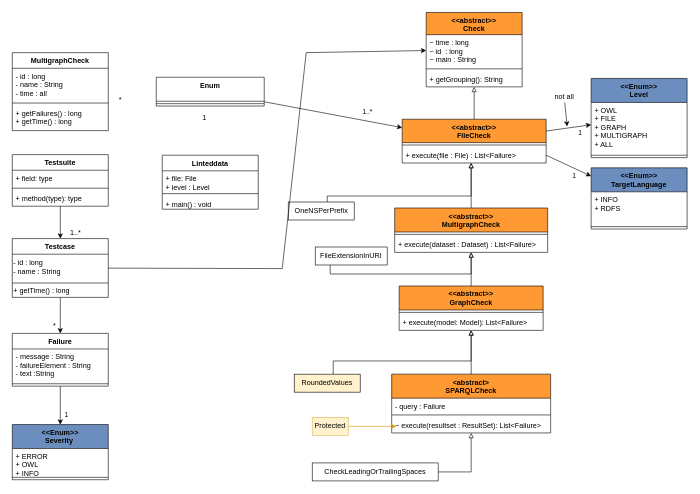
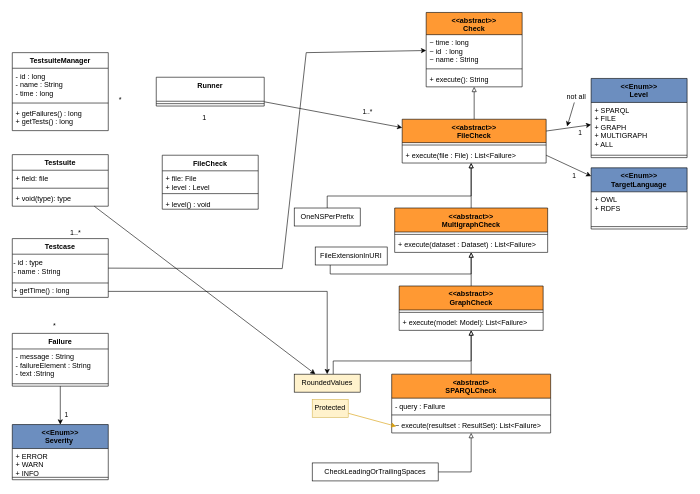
node "~ time : long ~ id : long ~ main : String": label "~ time : long ~ id : long ~ main : String" -> "~ time : long ~ id : long ~ name : String"
node "MultigraphCheck": label "MultigraphCheck" -> "TestsuiteManager"
node "- id : long - name : String - time : all": label "- id : long - name : String - time : all" -> "- id : long - name : String - time : long"
node "+ getGrouping(): String": label "+ getGrouping(): String" -> "+ execute(): String"
node "Enum": label "Enum" -> "Runner"
node "not all": moved (564, 96) -> (576, 96)
node "+ OWL + FILE + GRAPH + MULTIGRAPH + ALL": label "+ OWL + FILE + GRAPH + MULTIGRAPH + ALL" -> "+ SPARQL + FILE + GRAPH + MULTIGRAPH + ALL"
node "+ getFailures() : long + getTime() : long": label "+ getFailures() : long + getTime() : long" -> "+ getFailures() : long + getTests() : long"
node "Linteddata": label "Linteddata" -> "FileCheck"
node "+ field: type": label "+ field: type" -> "+ field: file"
node "+ method(type): type": label "+ method(type): type" -> "+ void(type): type"
node "+ INFO + RDFS": label "+ INFO + RDFS" -> "+ OWL + RDFS"
node "+ main() : void": label "+ main() : void" -> "+ level() : void"
node "OneNSPerPrefix": moved (321, 211) -> (327, 217)
edge "Testsuite" -> "Testcase": now "Testsuite" -> "RoundedValues"
node "- id : long - name : String": label "- id : long - name : String" -> "- id : type - name : String"
edge "+ getTime() : long" -> "Failure": now "+ getTime() : long" -> "RoundedValues"
node "Protected": moved (330, 426) -> (330, 408)
node "+ ERROR + OWL + INFO": label "+ ERROR + OWL + INFO" -> "+ ERROR + WARN + INFO"
